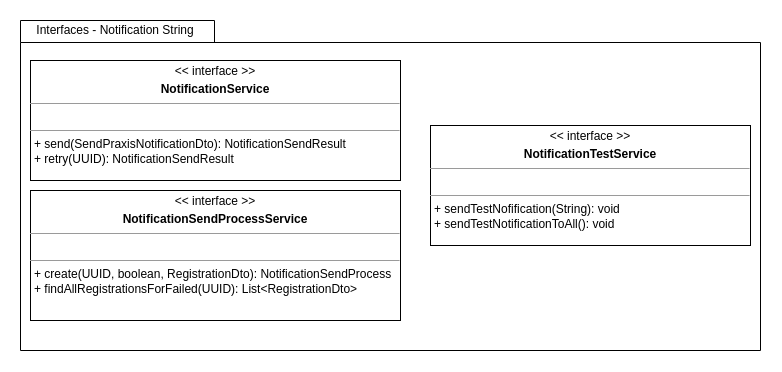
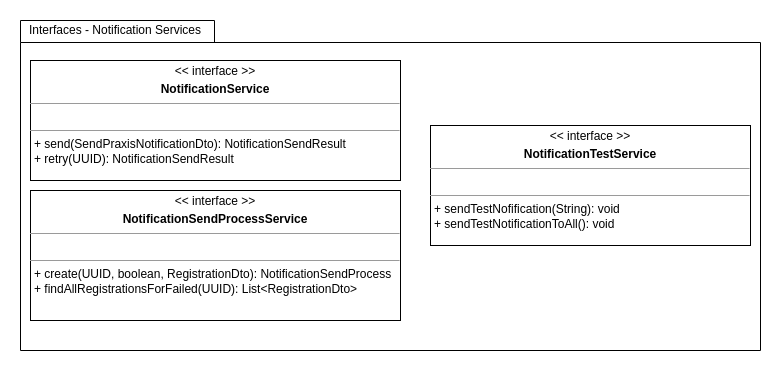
node "Interfaces - Notification String": label "Interfaces - Notification String" -> "Interfaces - Notification Services"
